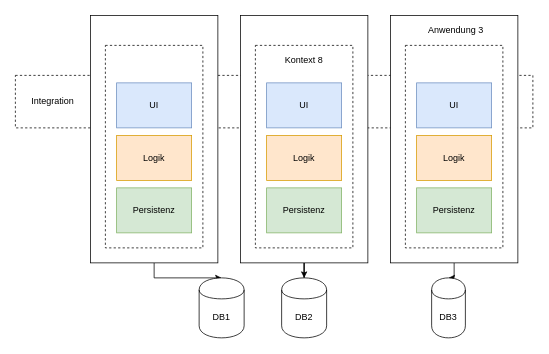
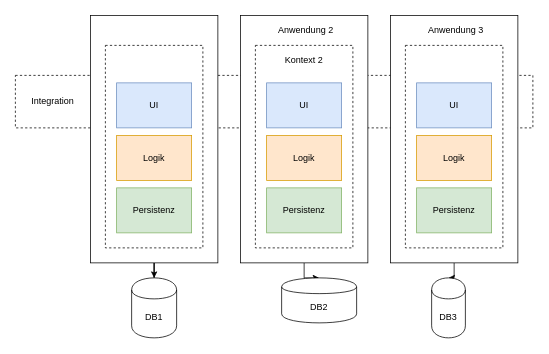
node "Anwendung 2": added
node "Kontext 8": label "Kontext 8" -> "Kontext 2"
node "DB1": moved (222, 308) -> (154, 308)
node "DB2": size 45x60 -> 75x45
